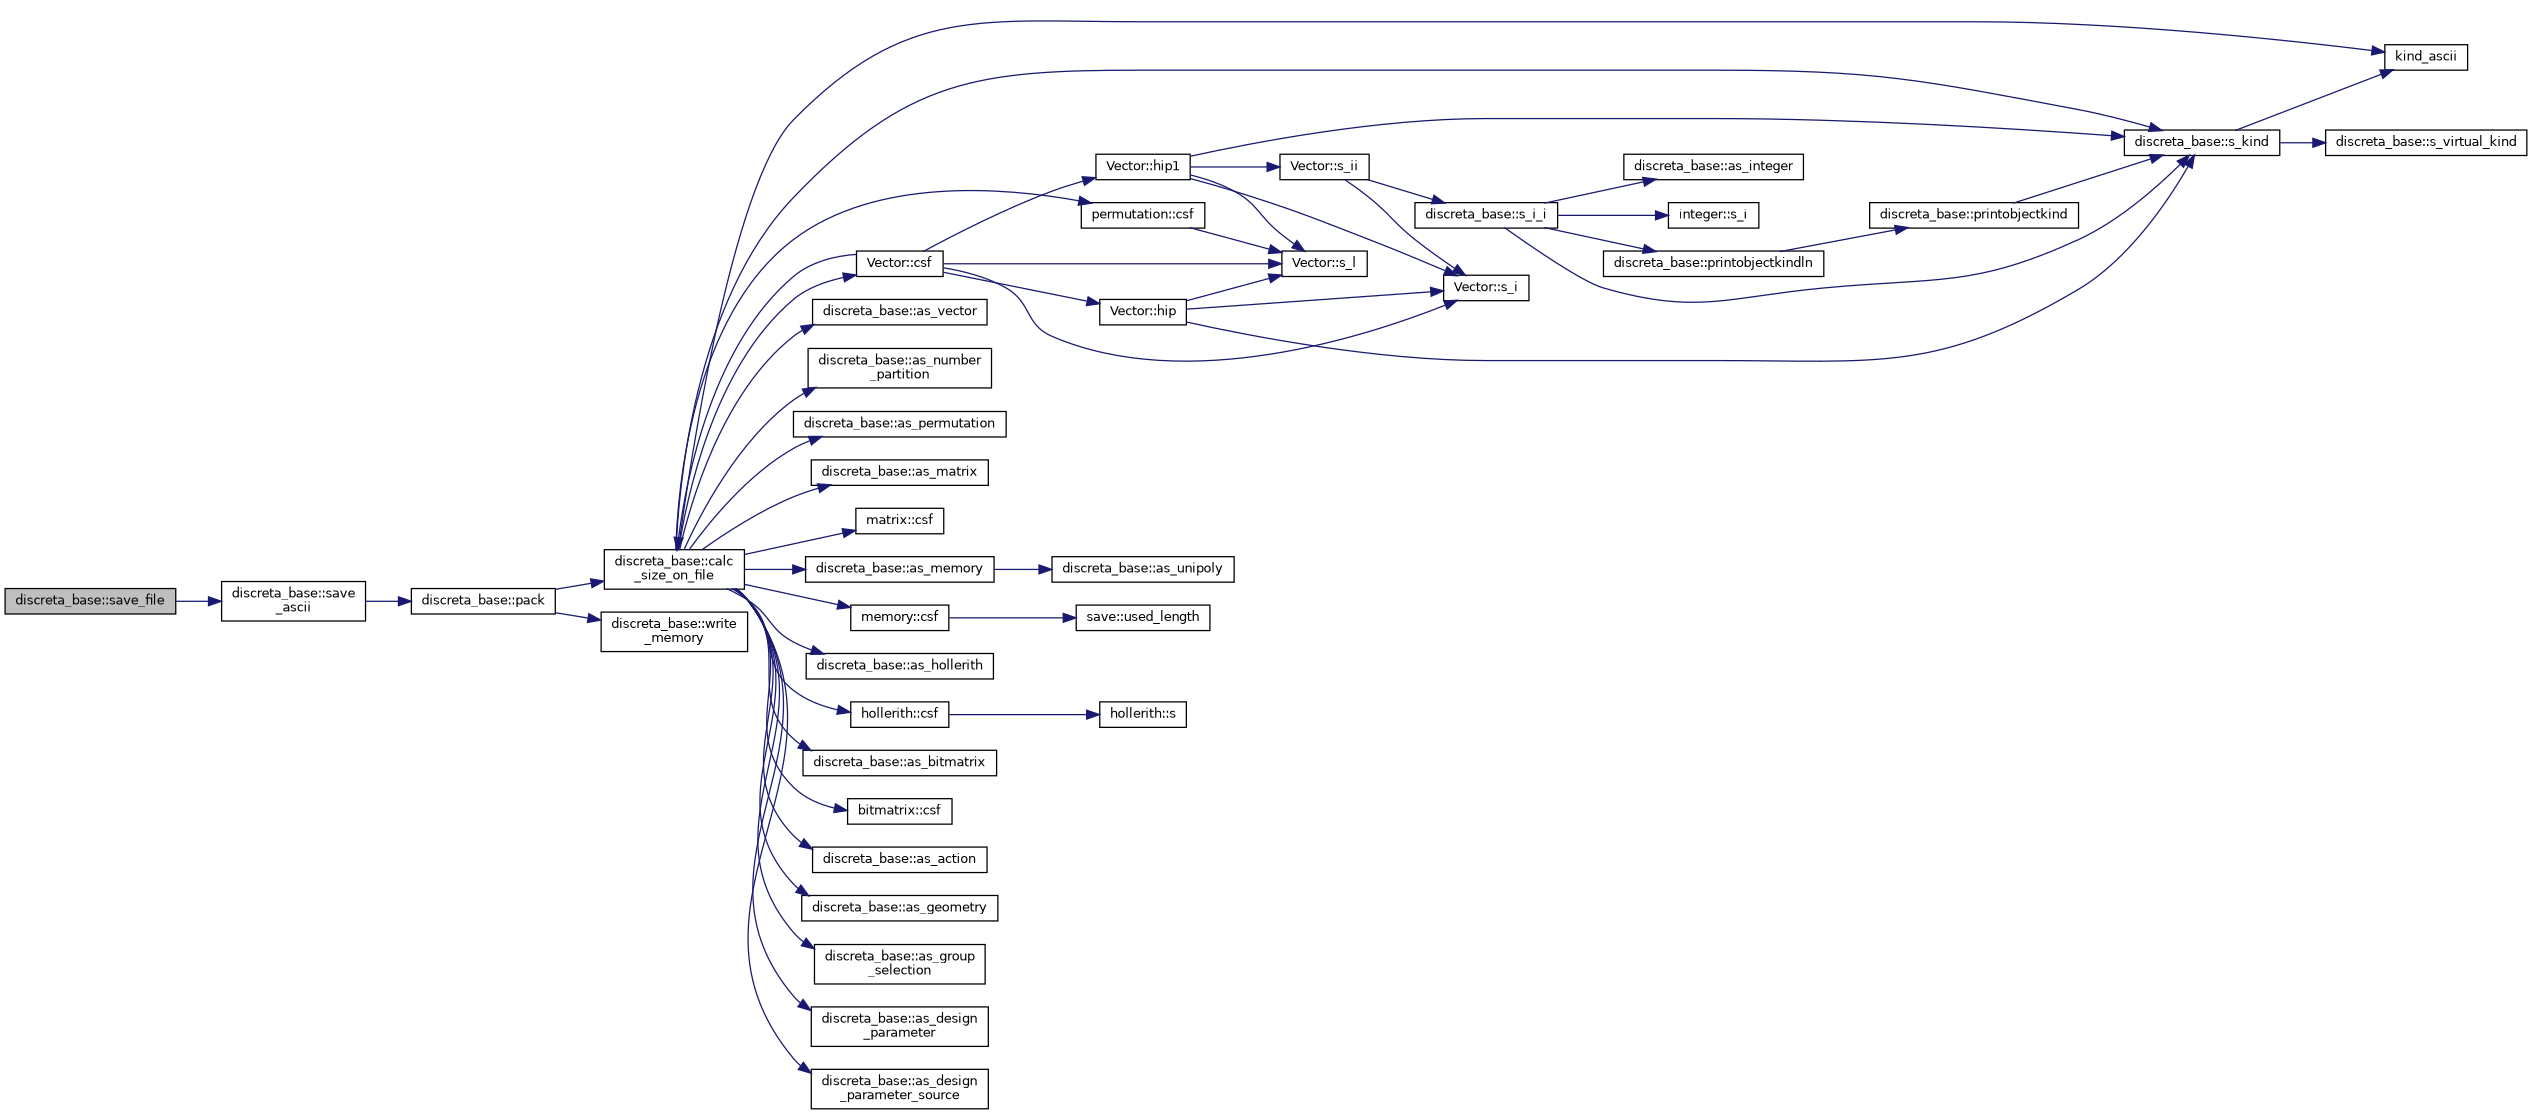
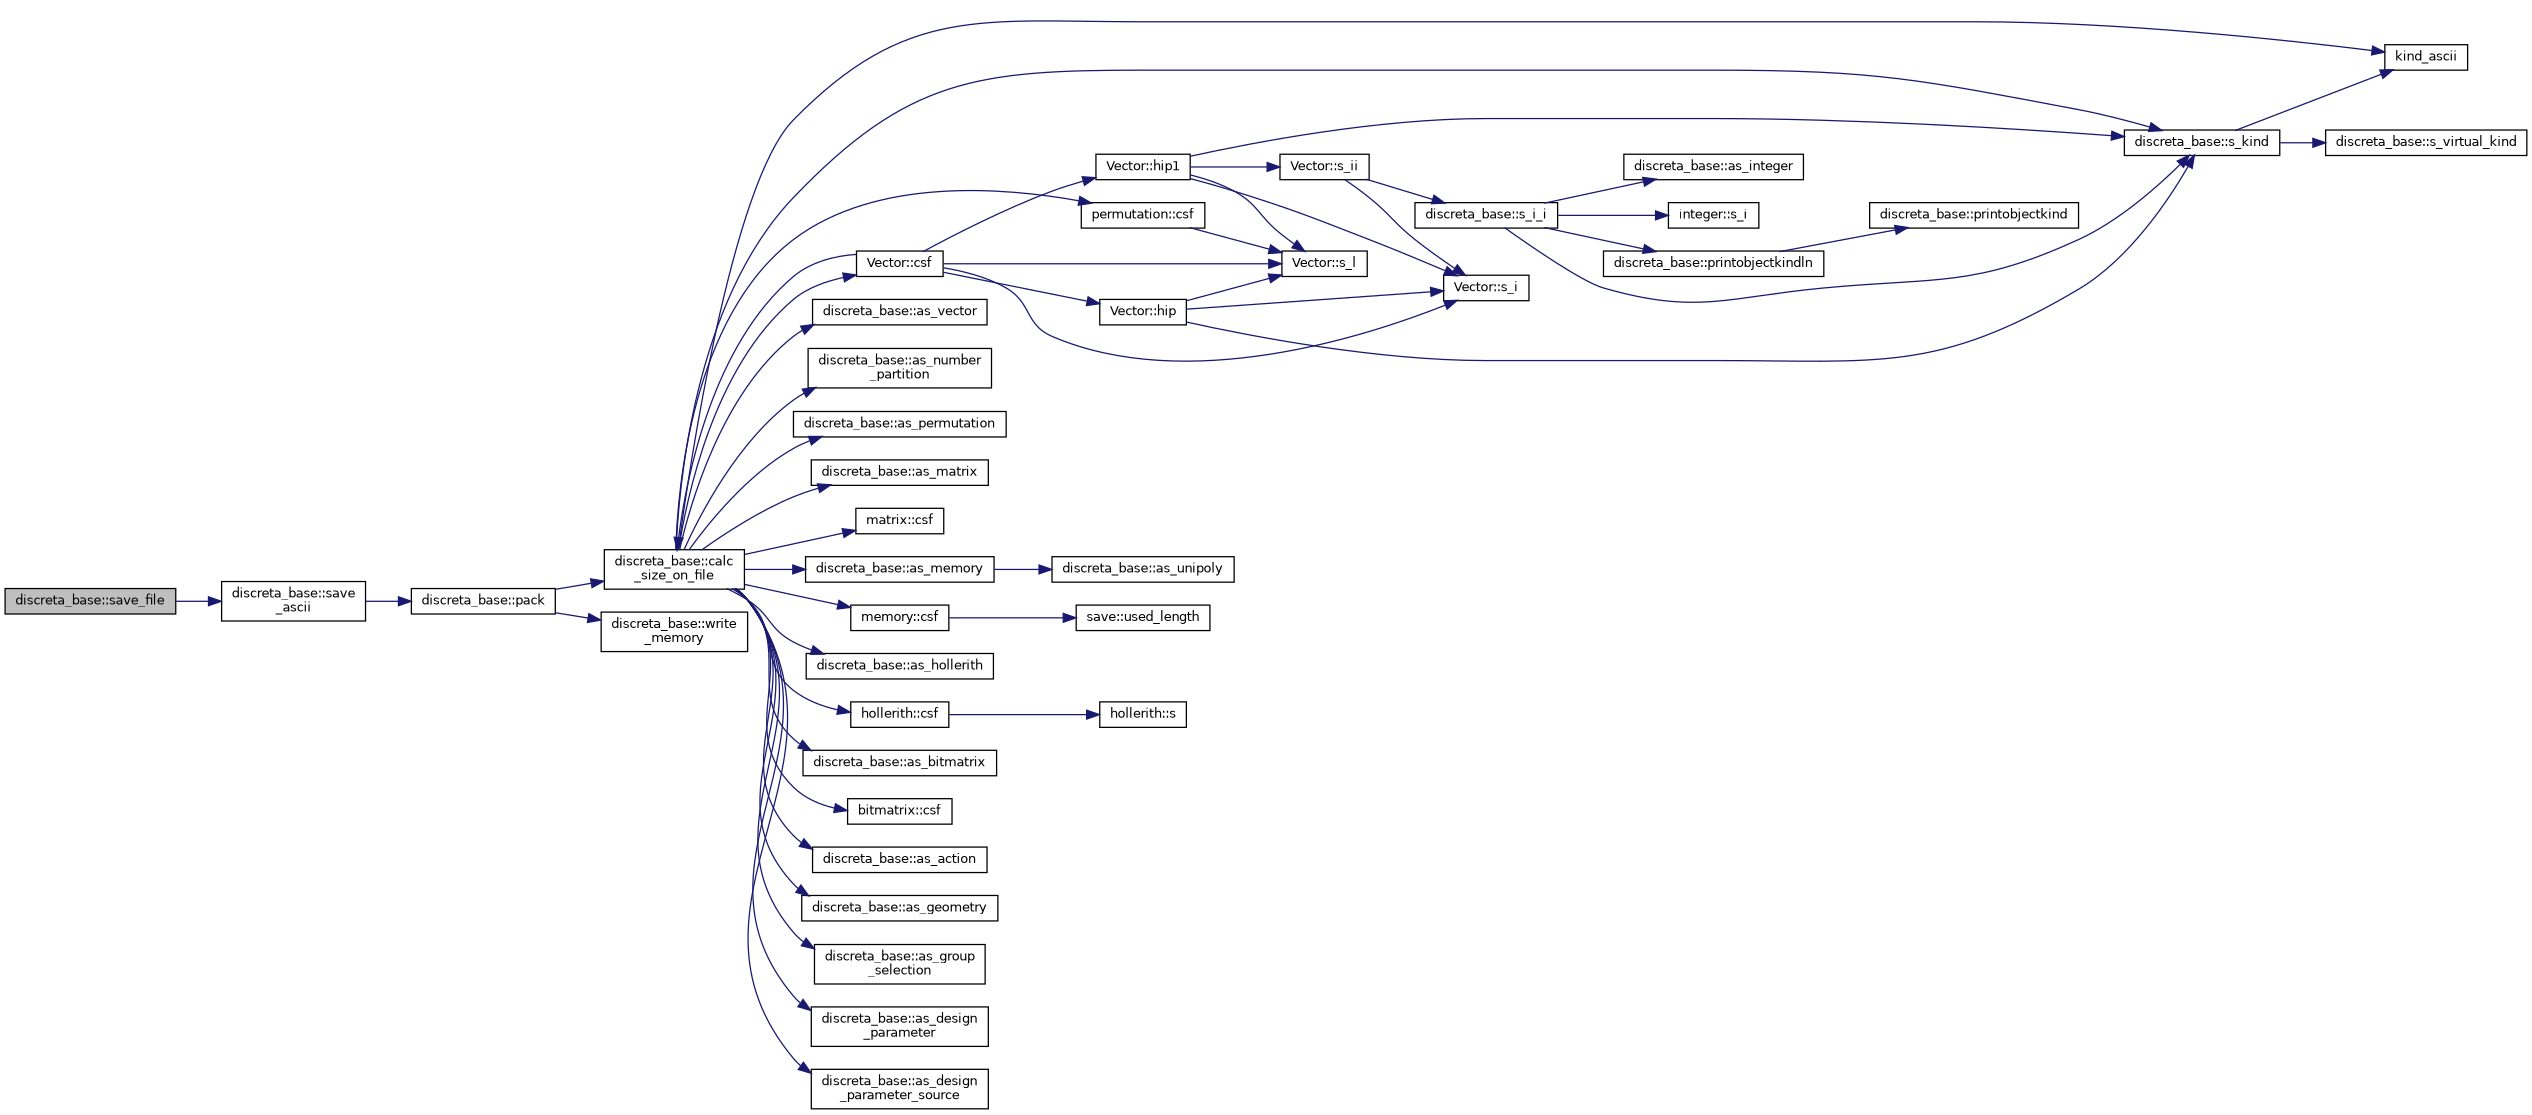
edge "discreta_base::printobjectkind" -> "discreta_base::s_kind": removed
